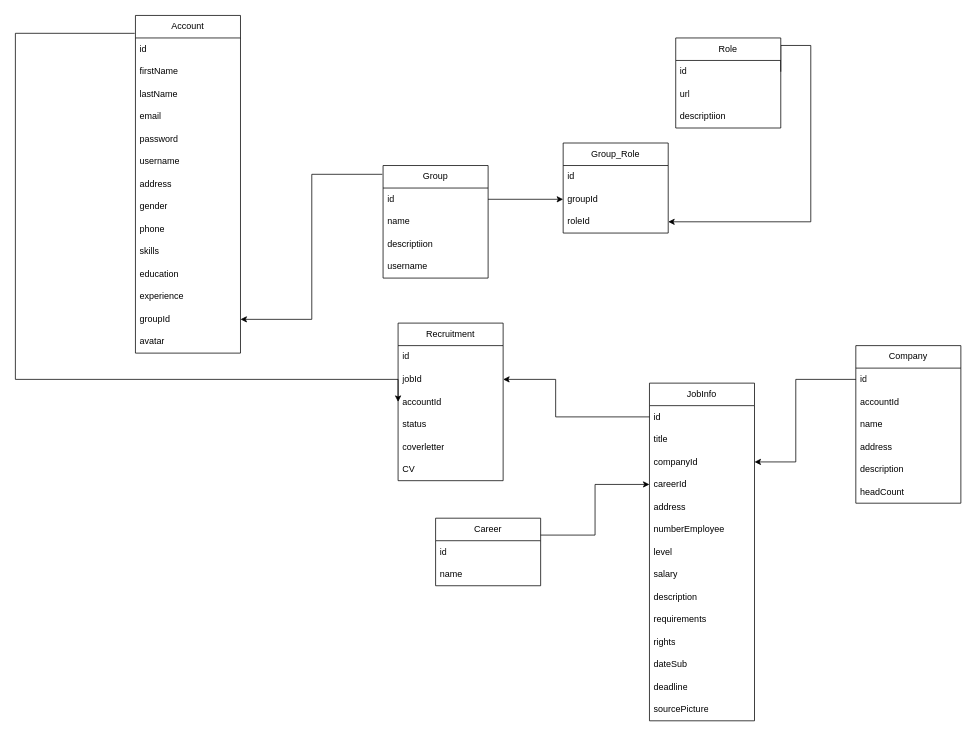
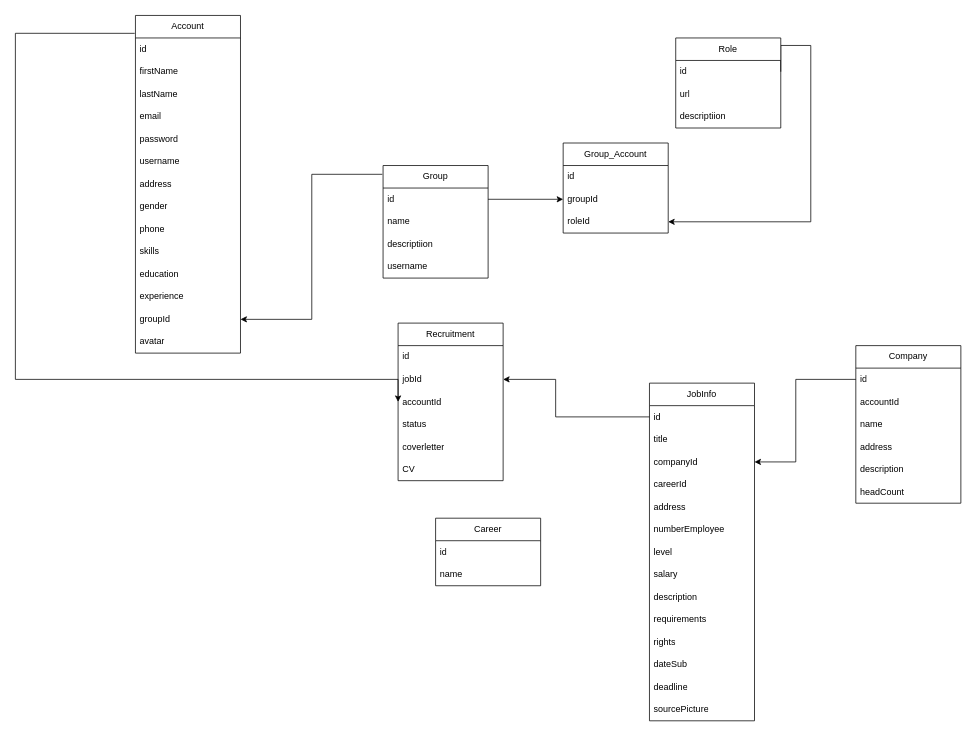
node "Group_Role": label "Group_Role" -> "Group_Account"
edge "Career" -> "careerId": removed
